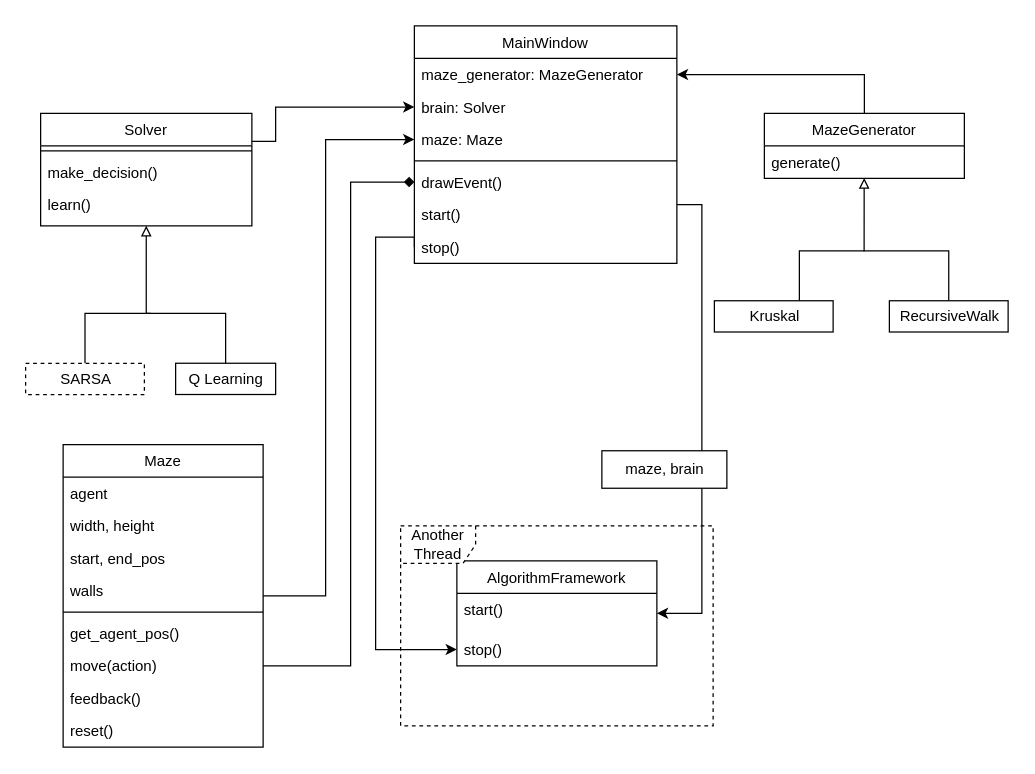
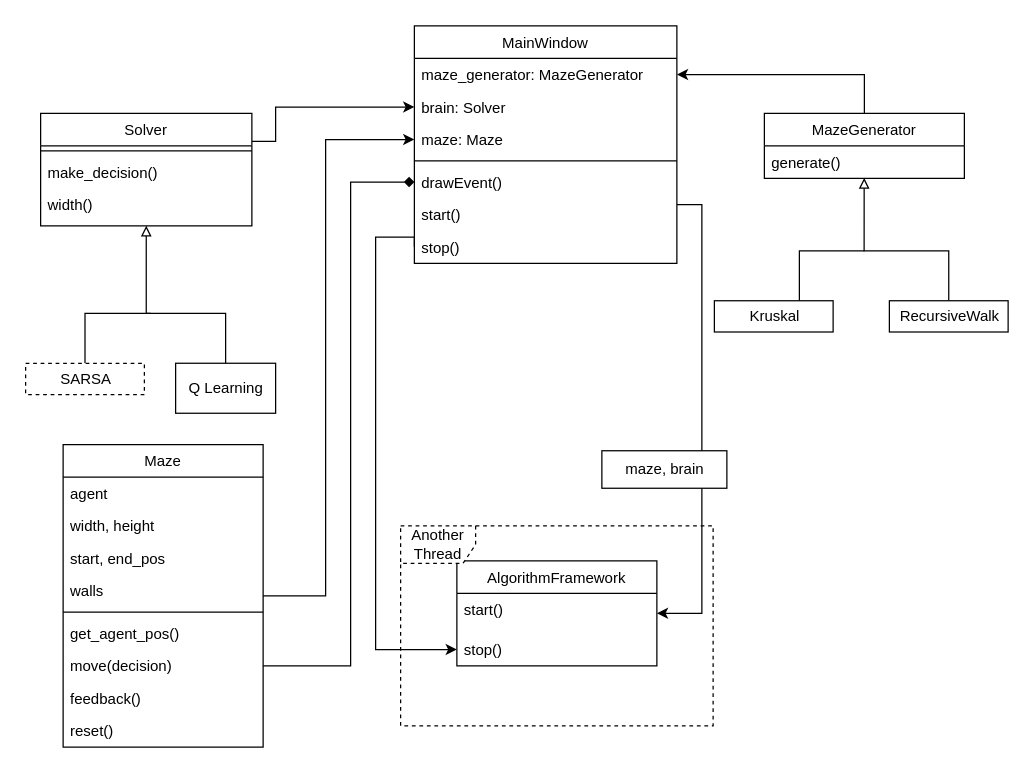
node "learn()": label "learn()" -> "width()"
node "Q Learning": size 100x31 -> 100x50
node "move(action)": label "move(action)" -> "move(decision)"
